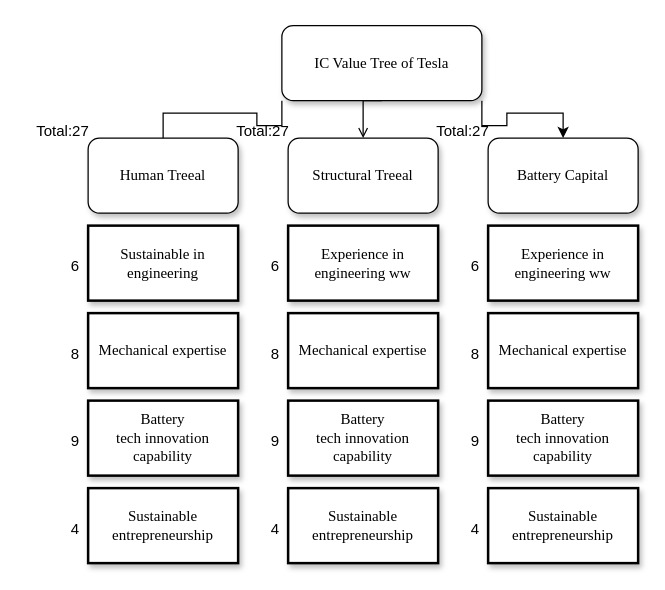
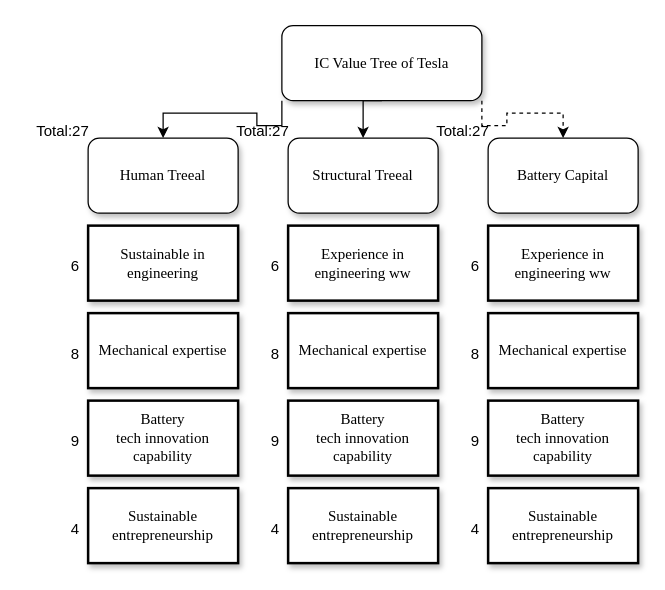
edge "IC Value Tree of Tesla" -> "Battery Capital": style solid -> dashed
edge "IC Value Tree of Tesla" -> "Structural Treeal": arrowhead open -> classic
edge "IC Value Tree of Tesla" -- "Human Treeal": arrowhead none -> classic
